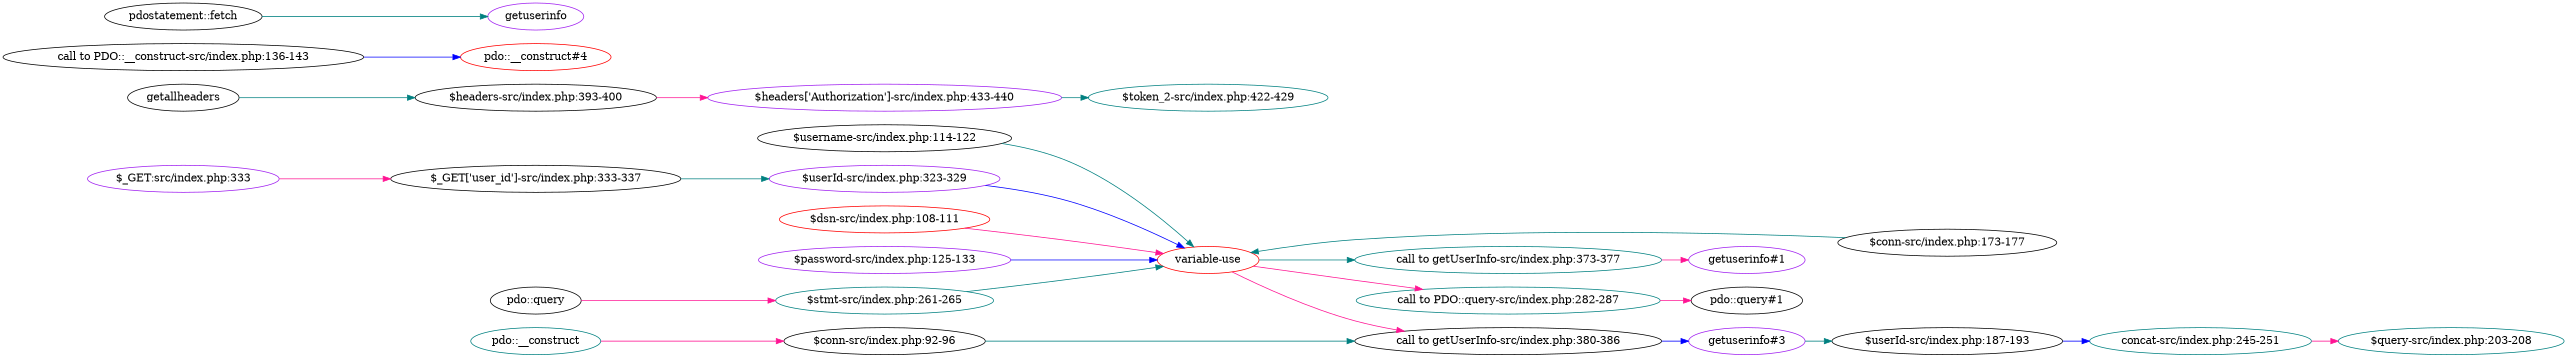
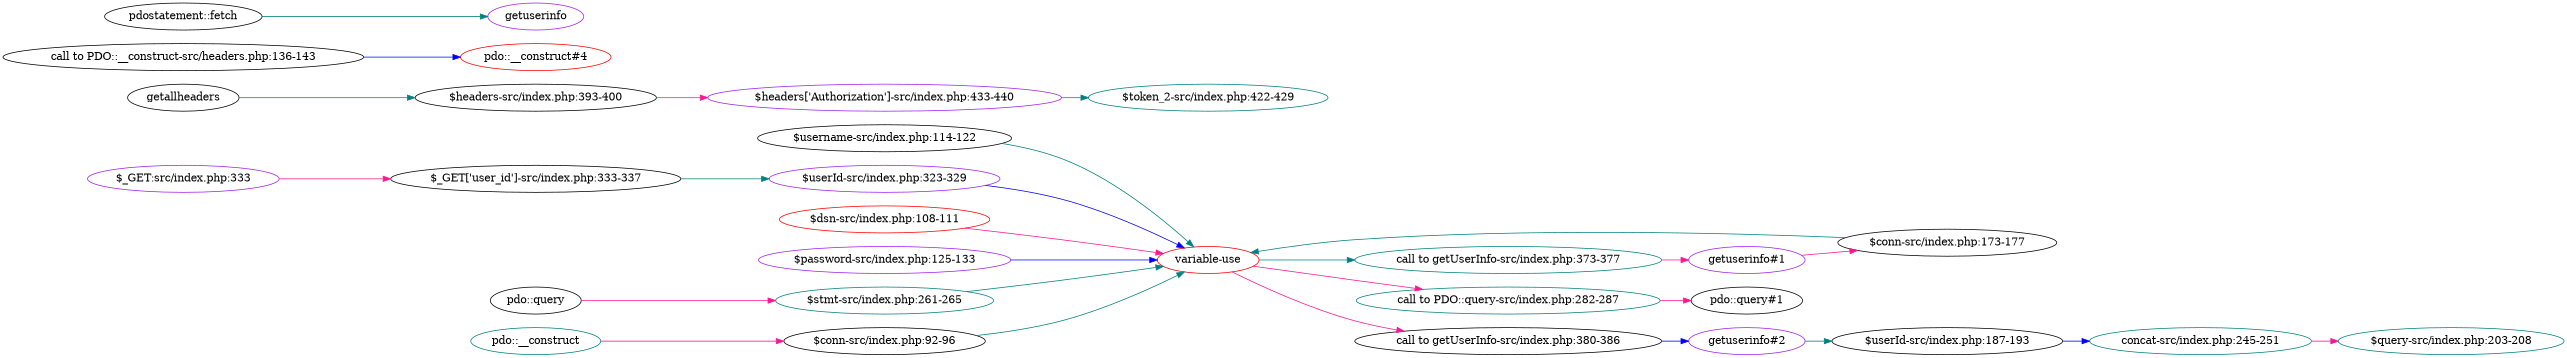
node "call to PDO::__construct-src/index.php:136-143": label "call to PDO::__construct-src/index.php:136-143" -> "call to PDO::__construct-src/headers.php:136-143"
edge "getuserinfo#1" -> "$conn-src/index.php:173-177": added
edge "$conn-src/index.php:92-96" -> "call to getUserInfo-src/index.php:380-386": now "$conn-src/index.php:92-96" -> "variable-use"
node "getuserinfo#3": label "getuserinfo#3" -> "getuserinfo#2"
